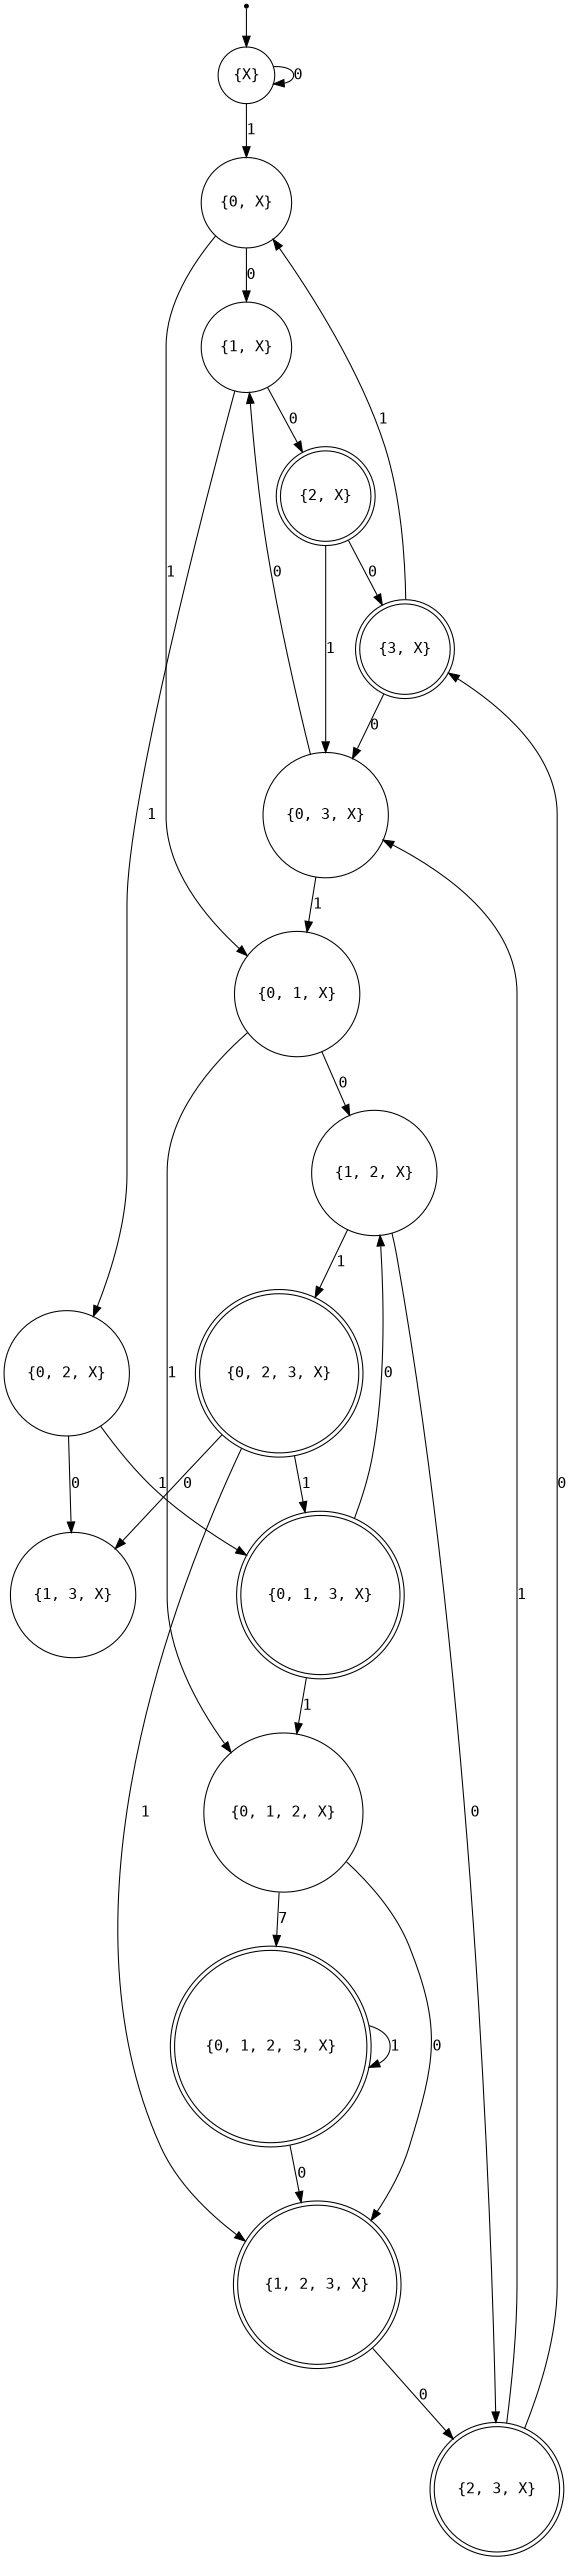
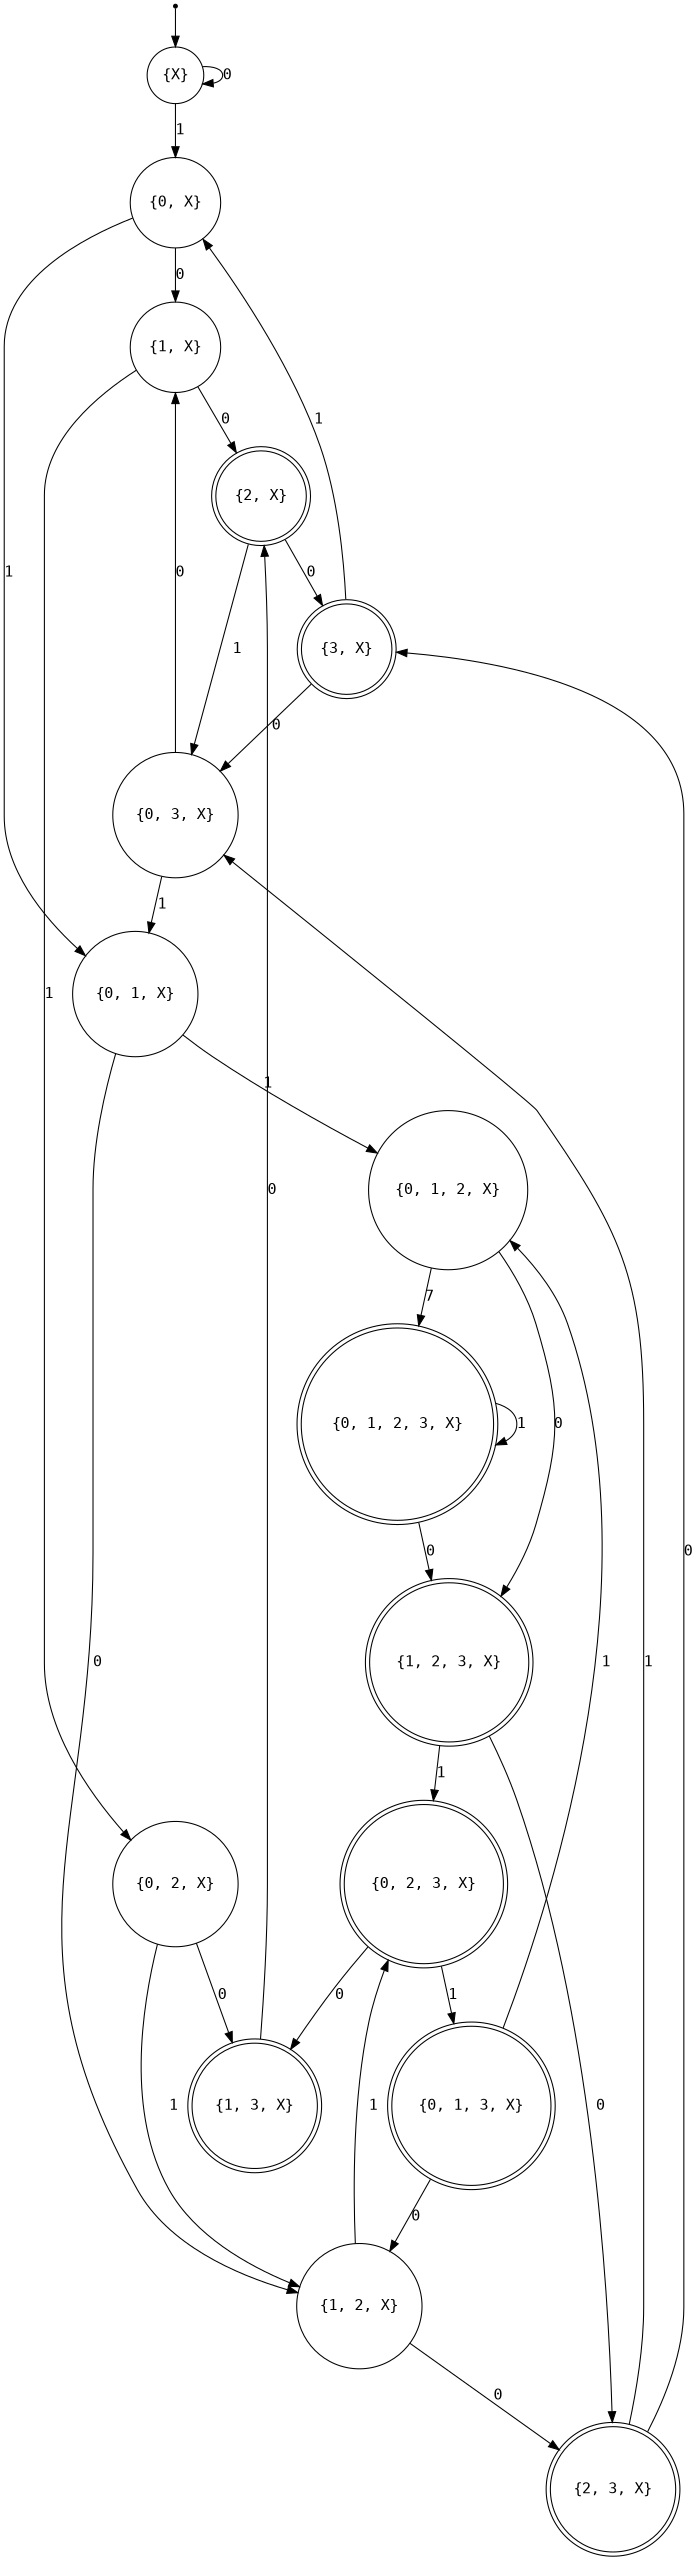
edge "{1, 3, X}" -> "{2, X}": added, label "0"
edge "{0, 2, X}" -> "{0, 1, 3, X}": now "{0, 2, X}" -> "{1, 2, X}"
node "{1, 3, X}": shape circle -> doublecircle
edge "{0, 2, 3, X}" -> "{1, 2, 3, X}": reversed
